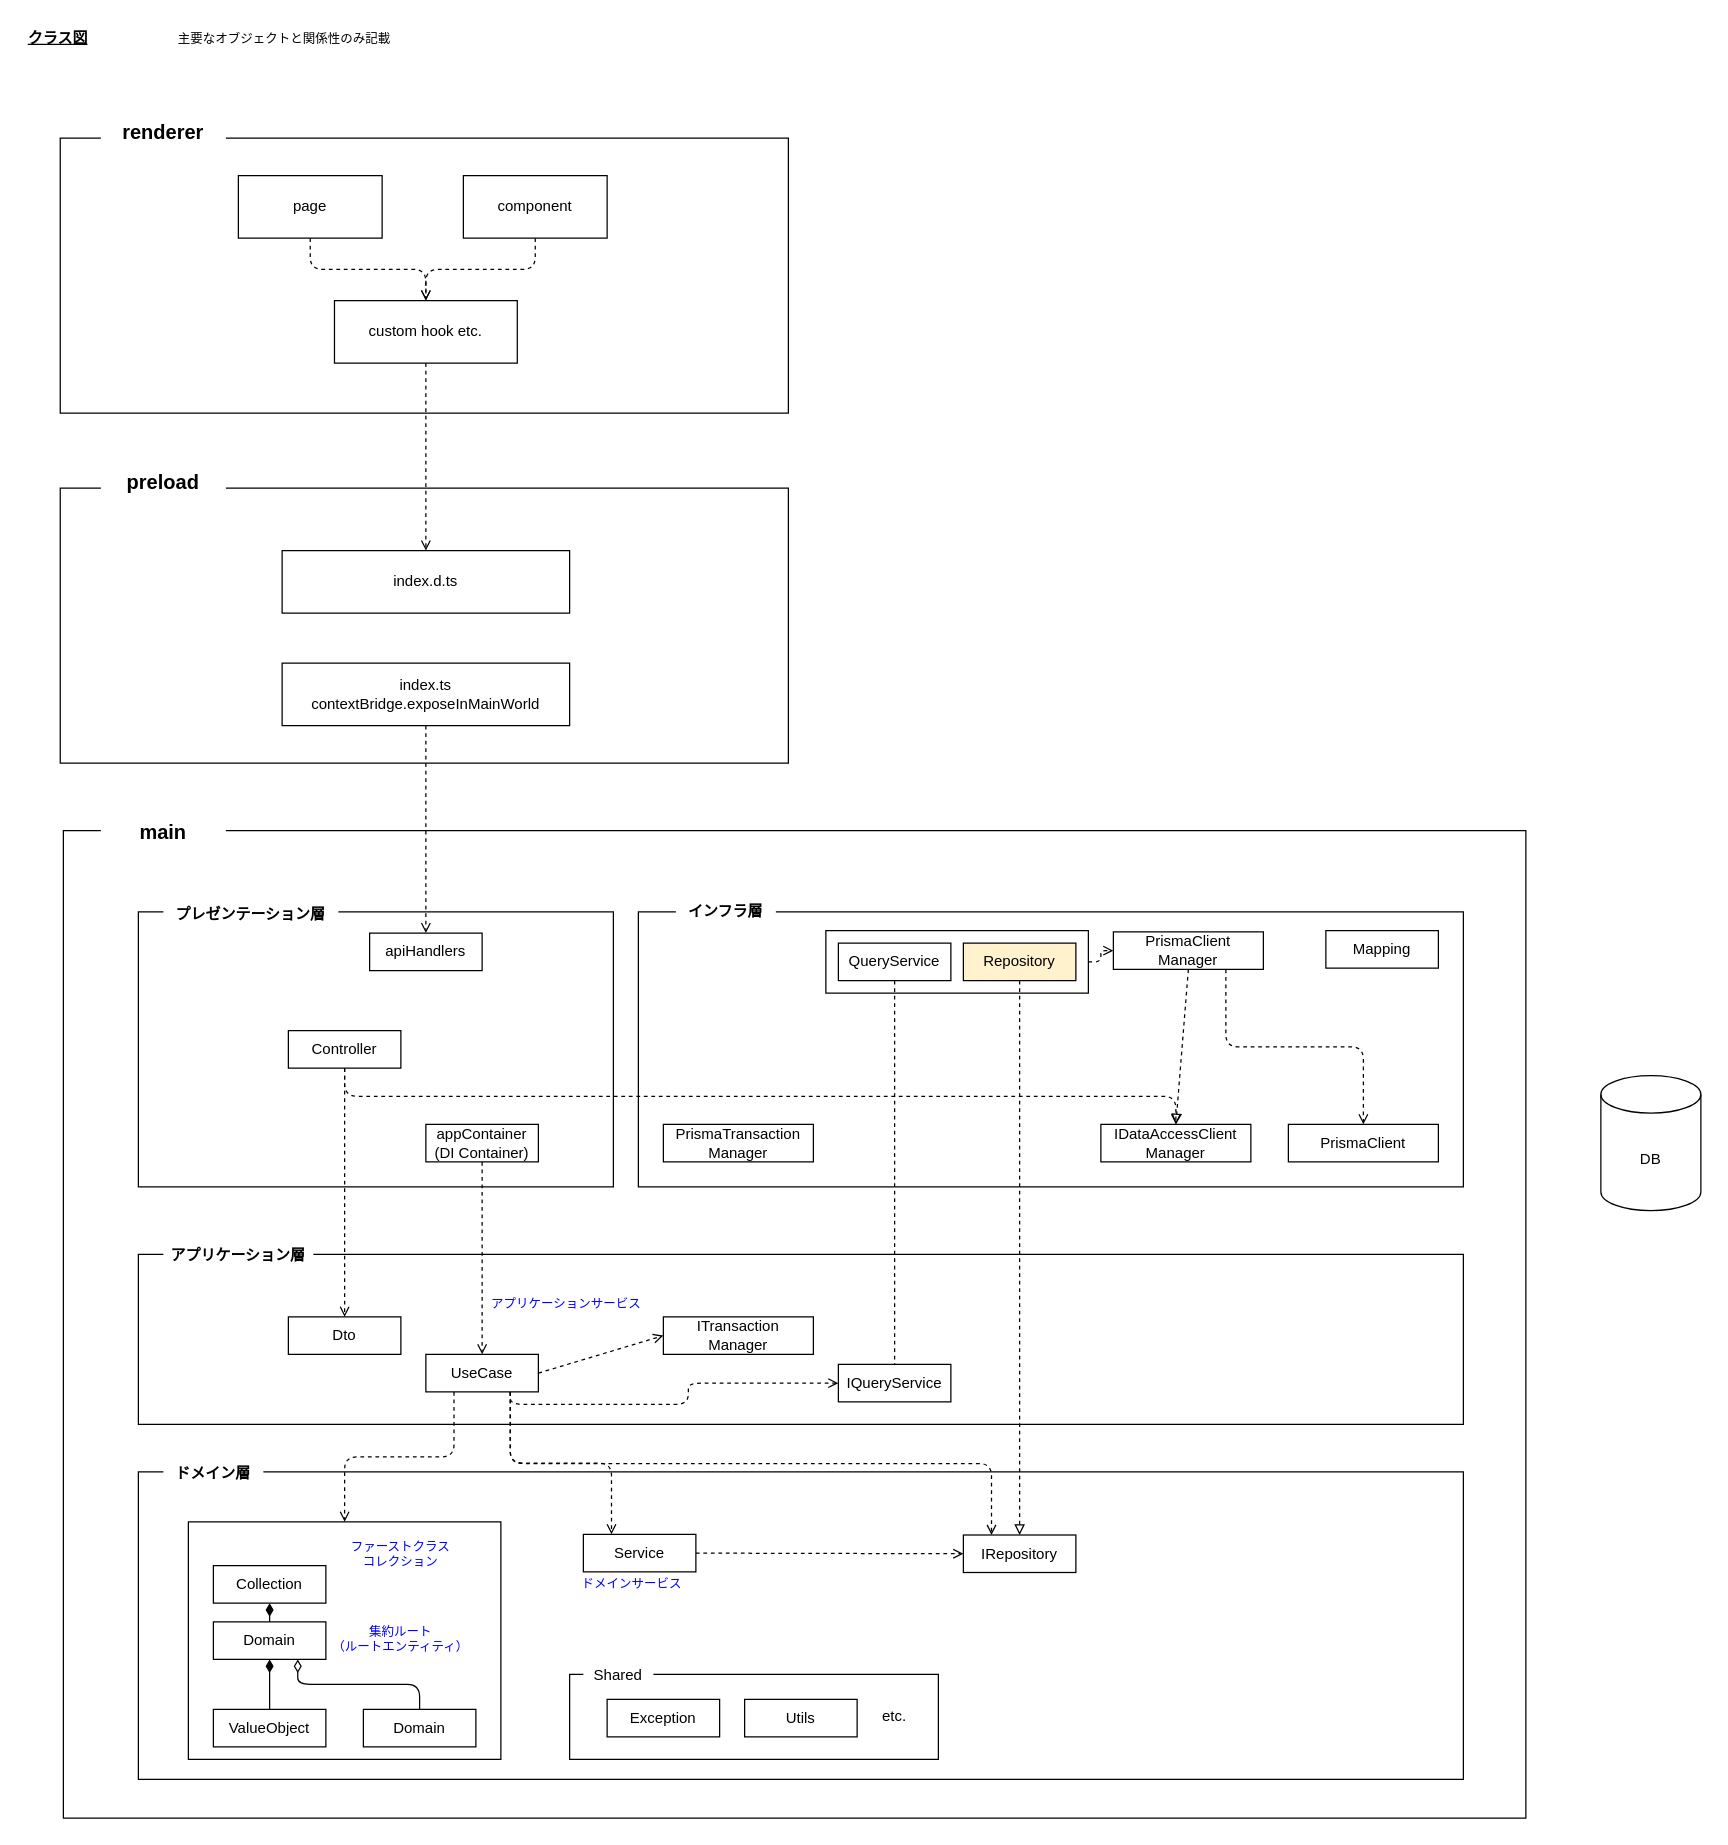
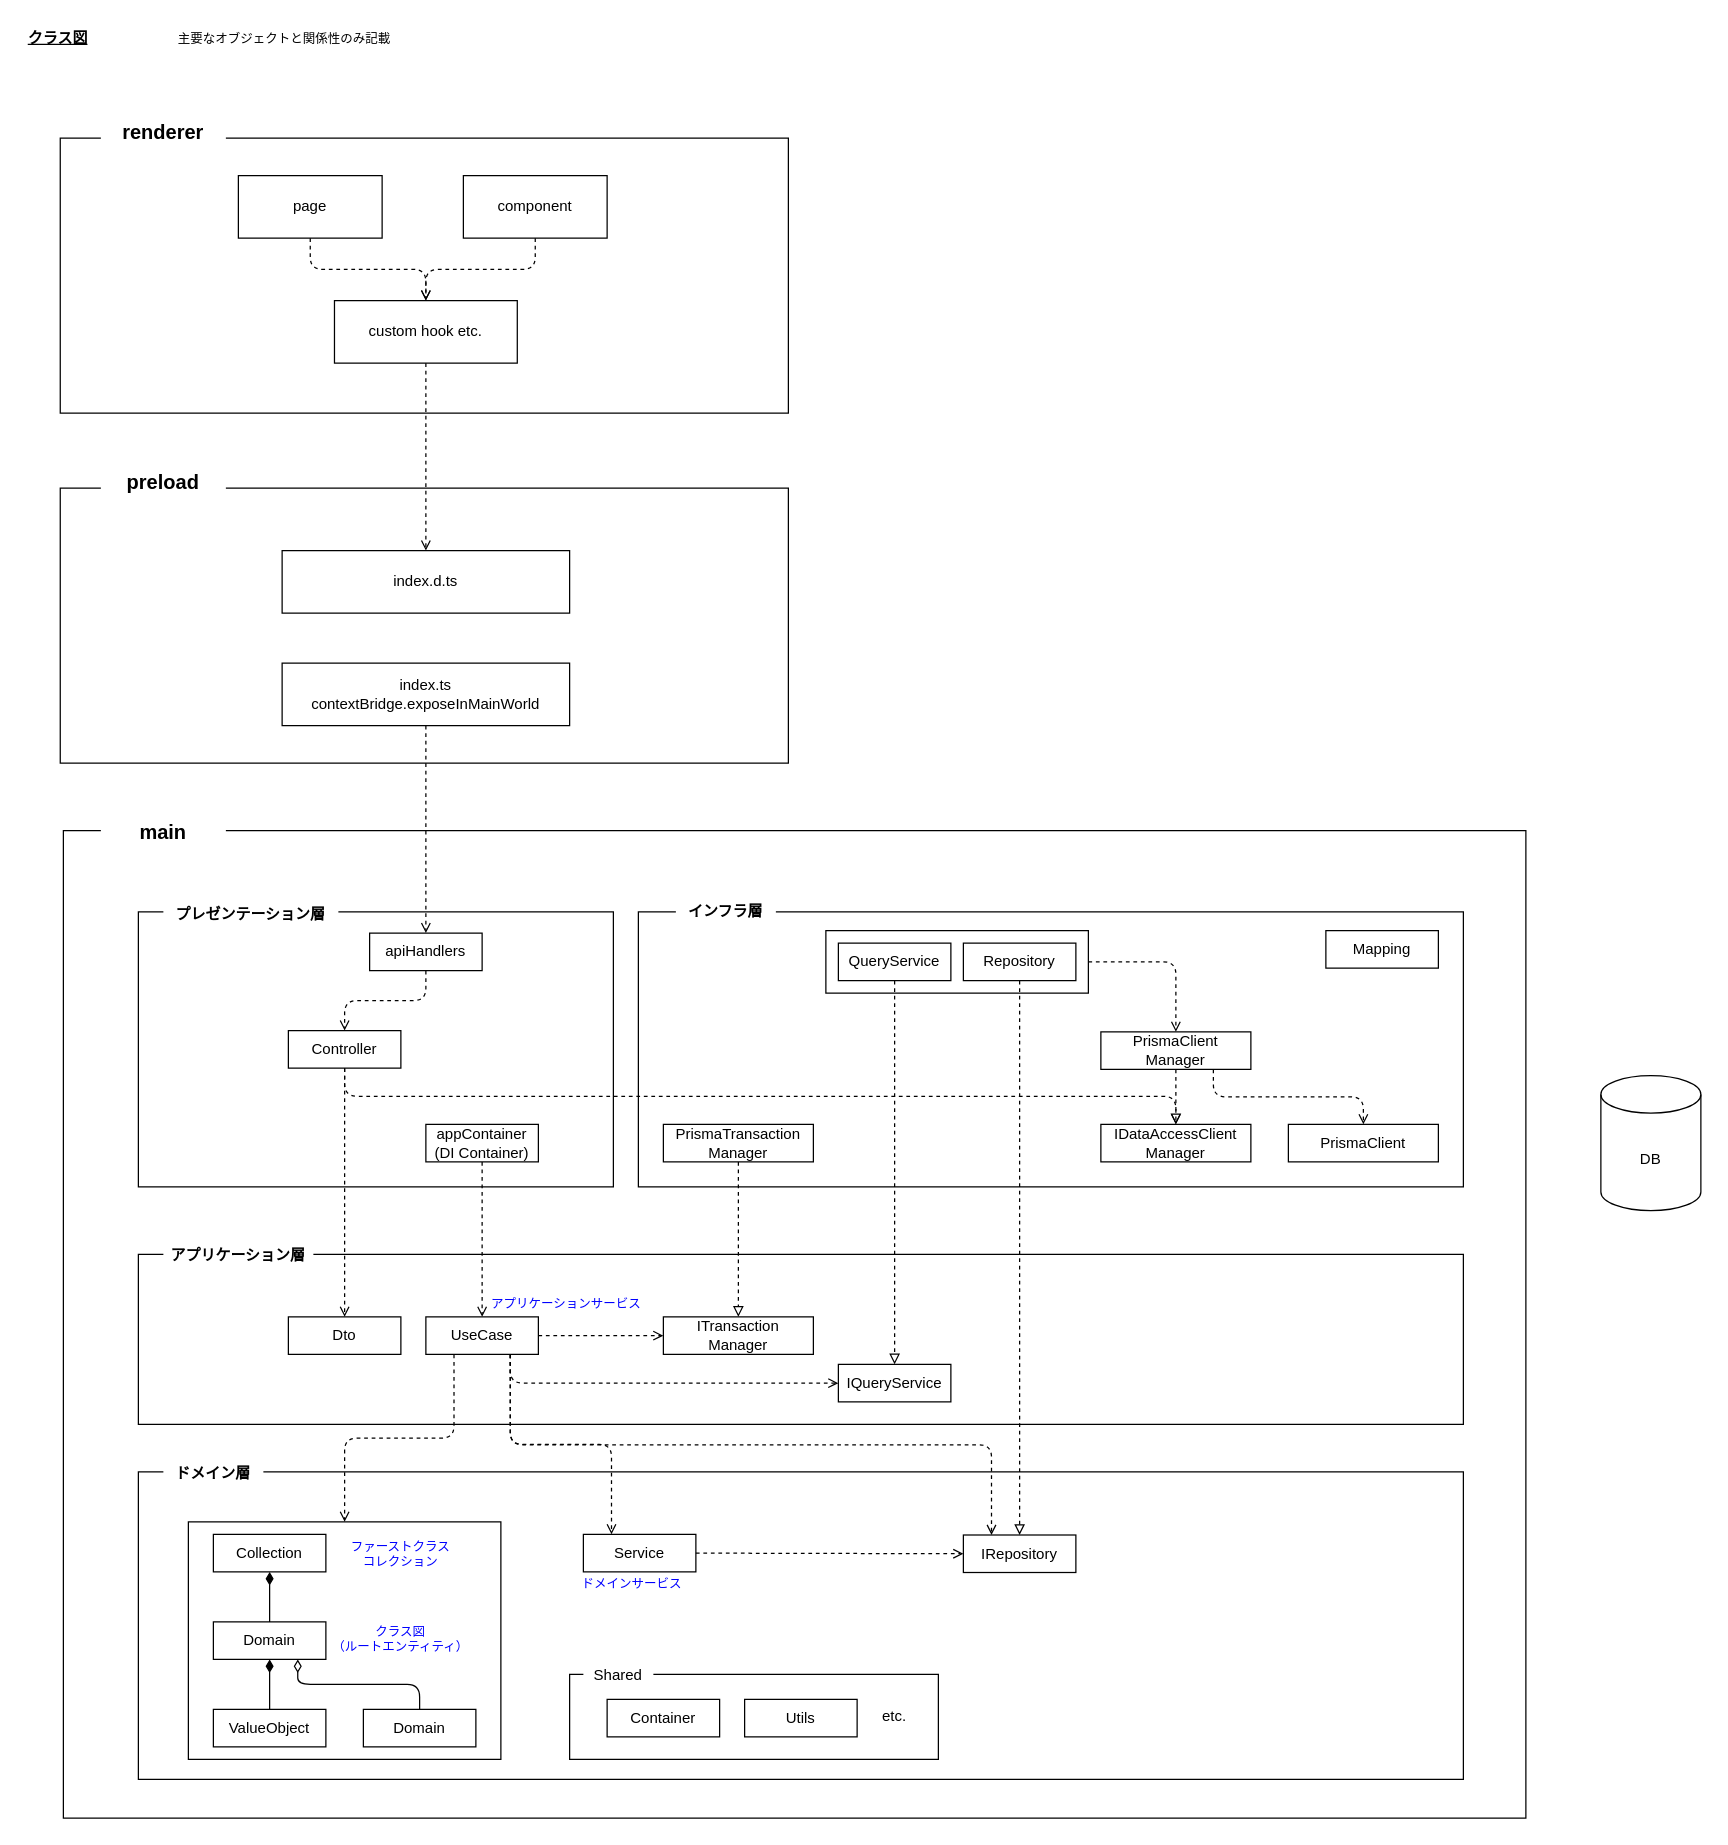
node "PrismaClient Manager": moved (1188, 951) -> (1176, 1051)
node "Repository": fillcolor #fff2cc -> #ffffff
edge "apiHandlers" -> "Controller": added
edge "PrismaTransaction Manager" -> "ITransaction Manager": added
edge "QueryService" -- "IQueryService": arrowhead none -> block
node "UseCase": moved (482, 1373) -> (482, 1336)
node "Collection": moved (269, 1584) -> (269, 1553)
node "集約ルート （ルートエンティティ）": label "集約ルート （ルートエンティティ）" -> "クラス図 （ルートエンティティ）"
node "Exception": label "Exception" -> "Container"
